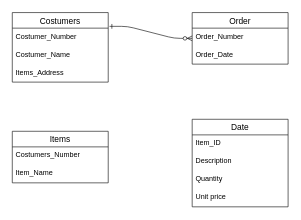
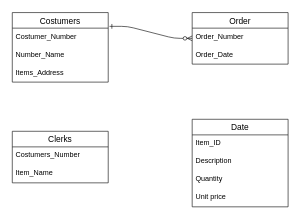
node "Costumer_Name": label "Costumer_Name" -> "Number_Name"
node "Items": label "Items" -> "Clerks"
